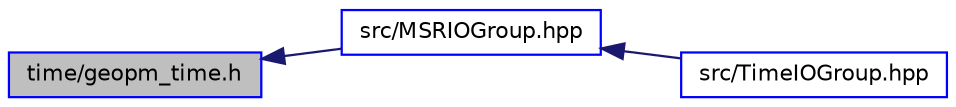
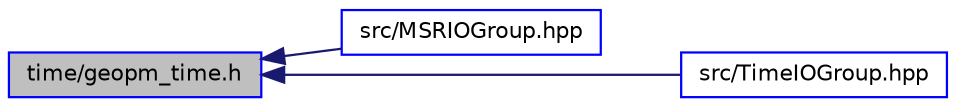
edge "src/TimeIOGroup.hpp" -> "src/MSRIOGroup.hpp": now "src/TimeIOGroup.hpp" -> "time/geopm_time.h"
